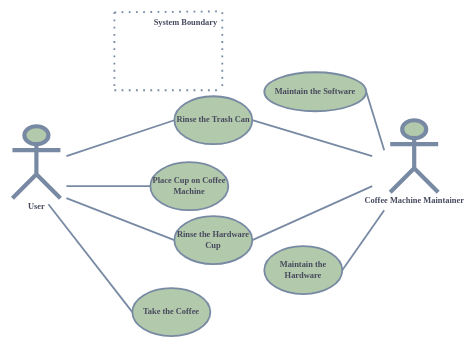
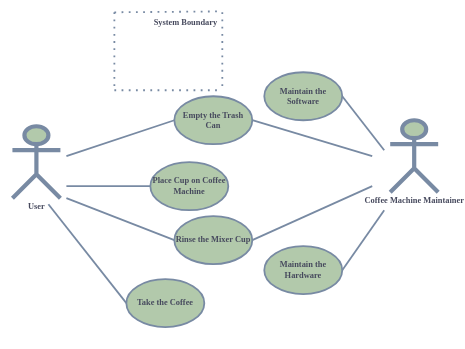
node "Maintain the Software": size 102x39 -> 78x48
node "Rinse the Trash Can": label "Rinse the Trash Can" -> "Empty the Trash Can"
node "Rinse the Hardware Cup": label "Rinse the Hardware Cup" -> "Rinse the Mixer Cup"
node "Take the Coffee": moved (171, 312) -> (165, 303)
